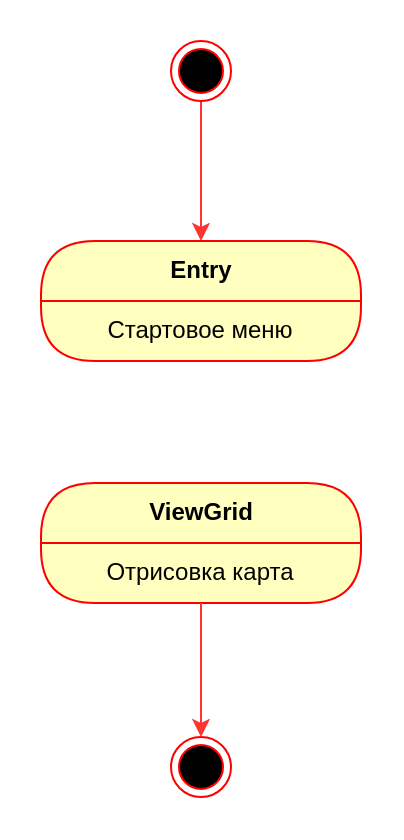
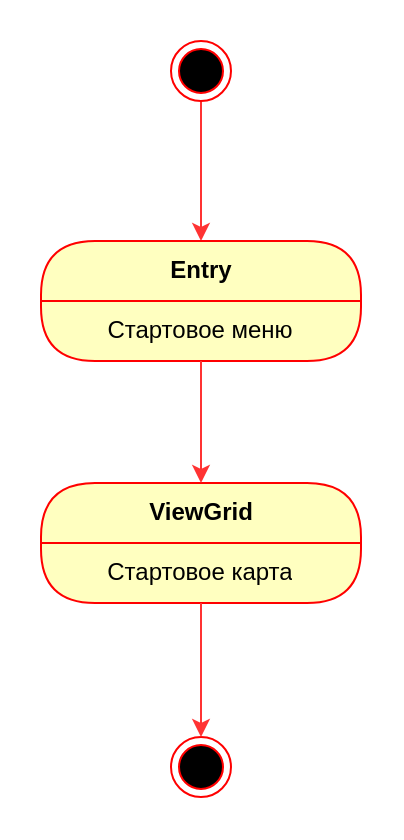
edge "Стартовое меню" -> "ViewGrid": added
node "Отрисовка карта": label "Отрисовка карта" -> "Стартовое карта"
